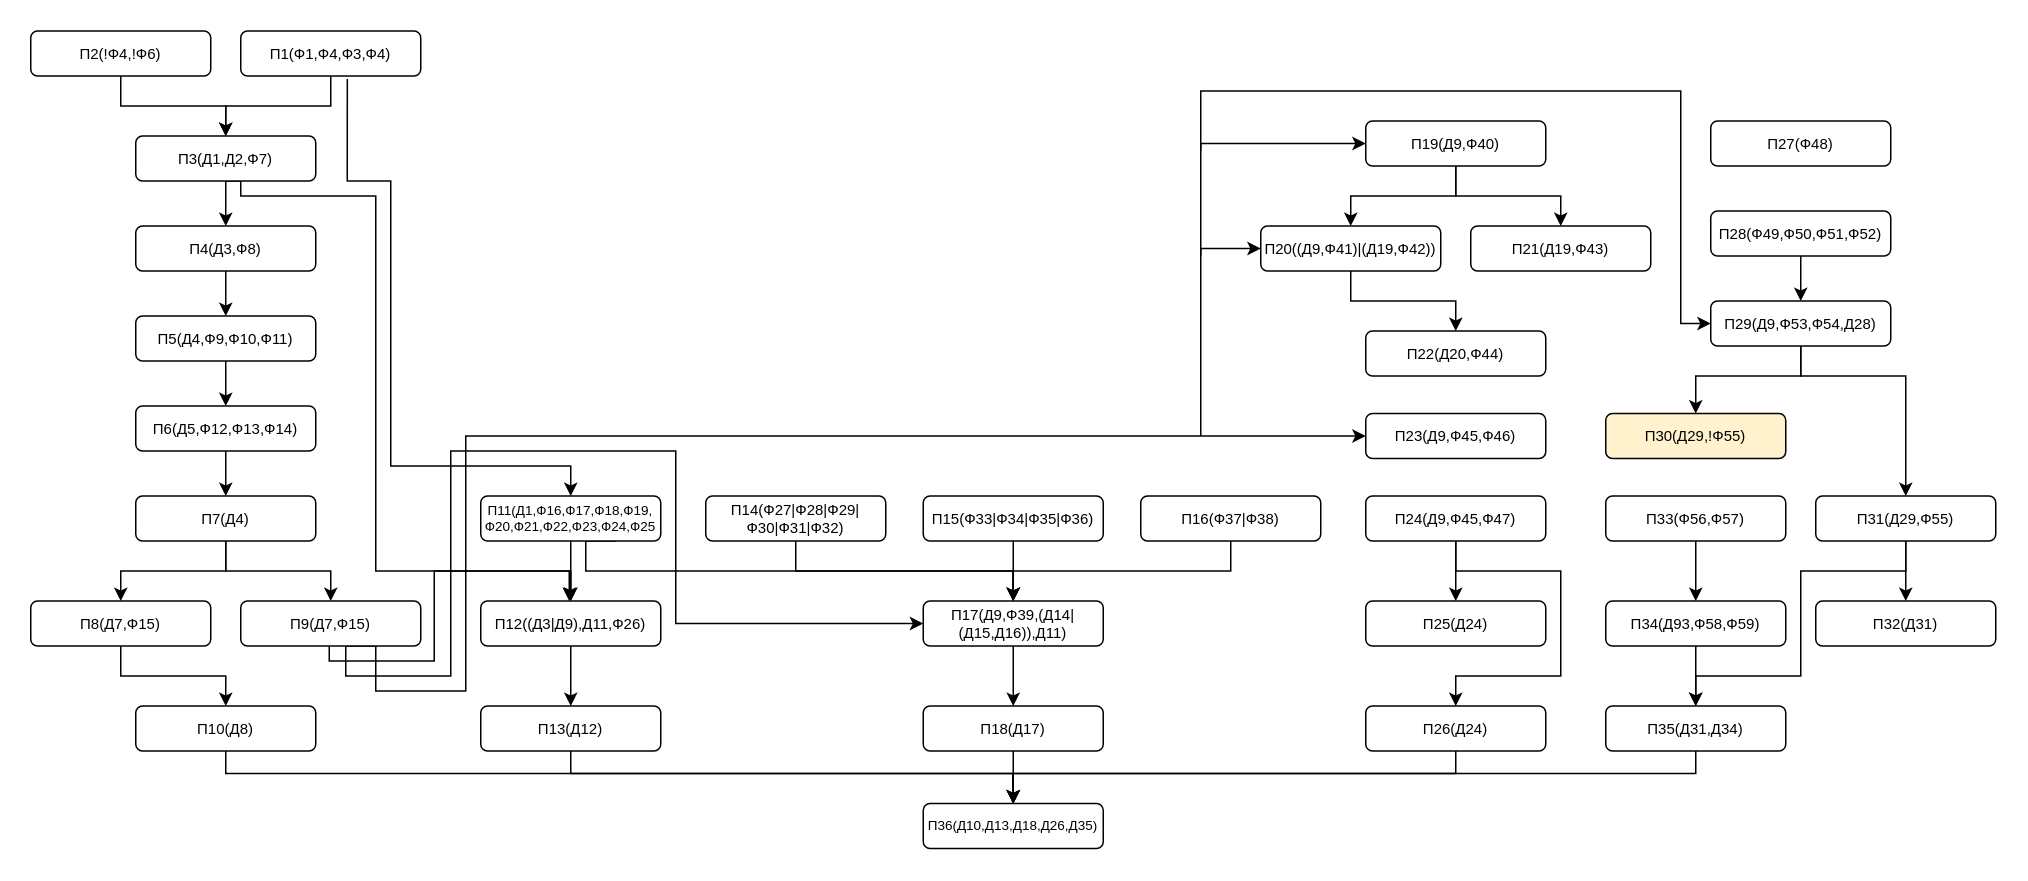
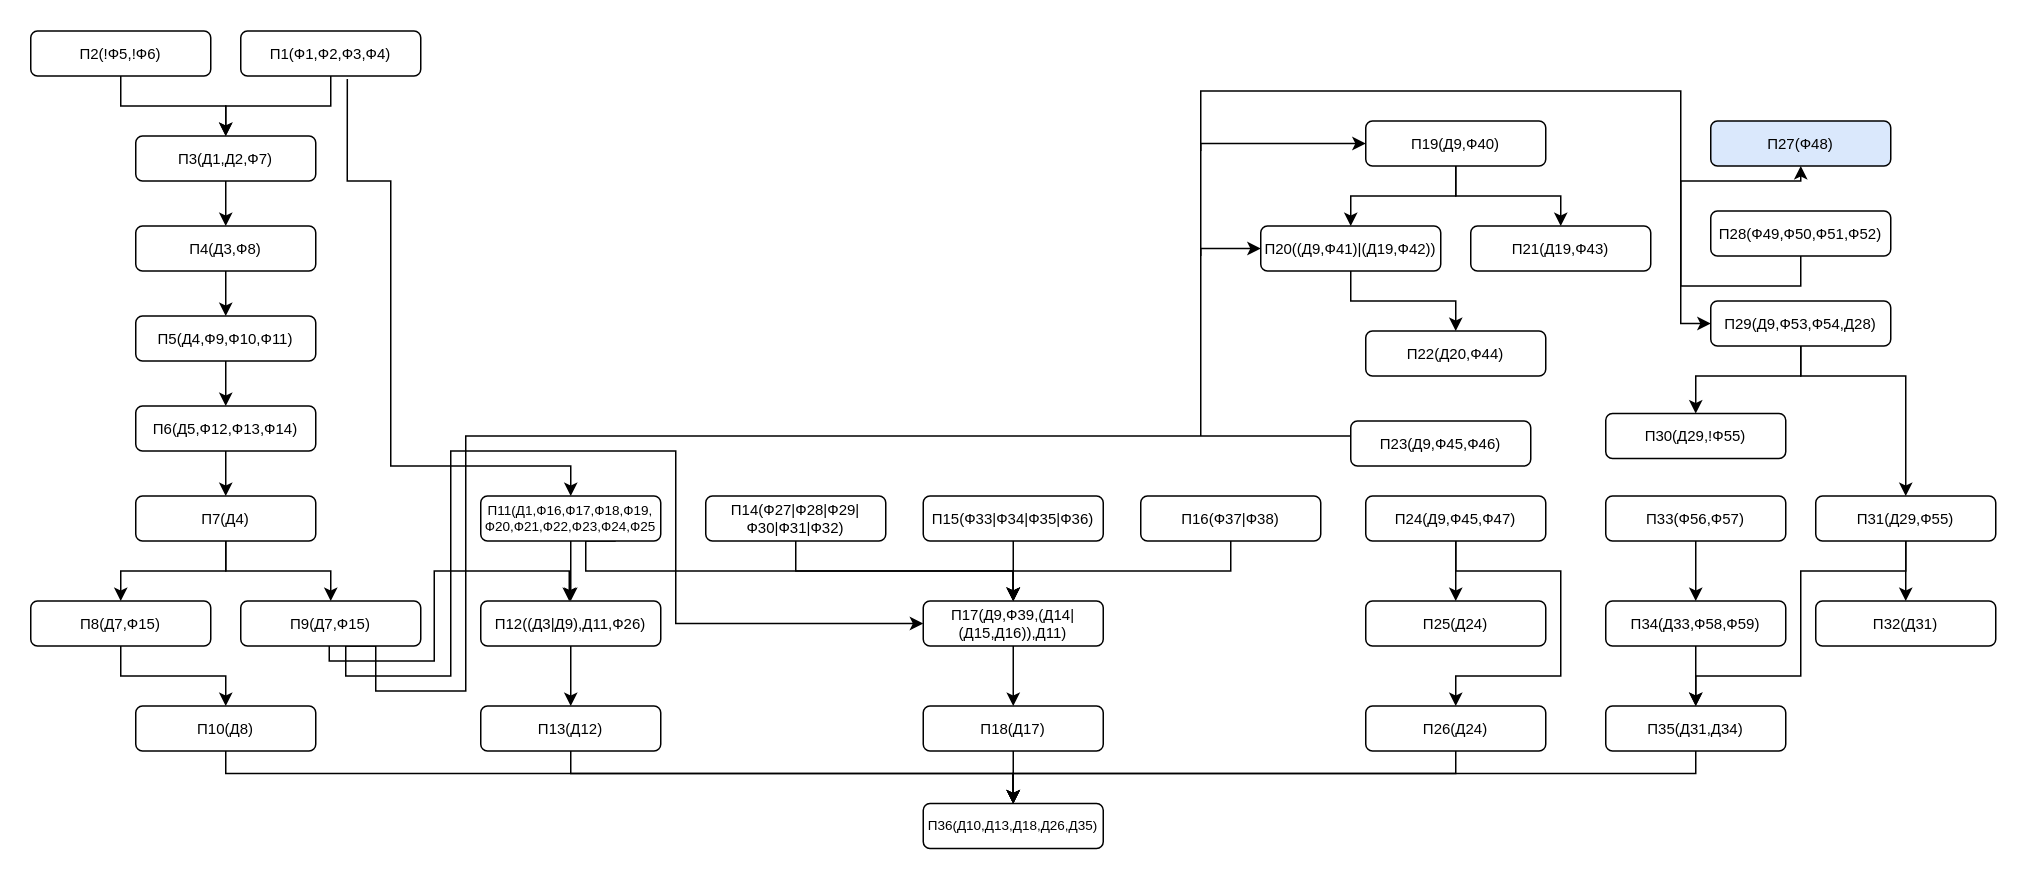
node "П2(!Ф4,!Ф6)": label "П2(!Ф4,!Ф6)" -> "П2(!Ф5,!Ф6)"
node "П1(Ф1,Ф4,Ф3,Ф4)": label "П1(Ф1,Ф4,Ф3,Ф4)" -> "П1(Ф1,Ф2,Ф3,Ф4)"
node "П27(Ф48)": fillcolor #ffffff -> #dae8fc
edge "П28(Ф49,Ф50,Ф51,Ф52)" -> "П29(Д9,Ф53,Ф54,Д28)": now "П28(Ф49,Ф50,Ф51,Ф52)" -> "П27(Ф48)"
edge "П3(Д1,Д2,Ф7)" -> "П12((Д3|Д9),Д11,Ф26)": removed
node "П23(Д9,Ф45,Ф46)": moved (1456, 436) -> (1441, 443)
node "П30(Д29,!Ф55)": fillcolor #fff2cc -> #ffffff
node "П34(Д93,Ф58,Ф59)": label "П34(Д93,Ф58,Ф59)" -> "П34(Д33,Ф58,Ф59)"
